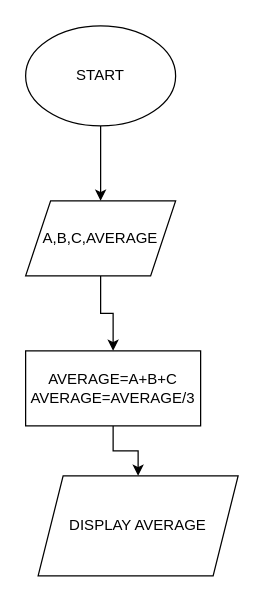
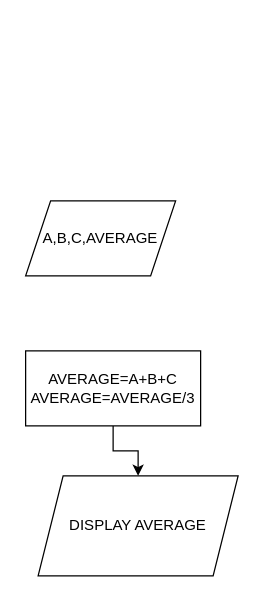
node "START": removed
edge "START" -> "A,B,C,AVERAGE": removed
edge "A,B,C,AVERAGE" -> "AVERAGE=A+B+C AVERAGE=AVERAGE/3": removed
